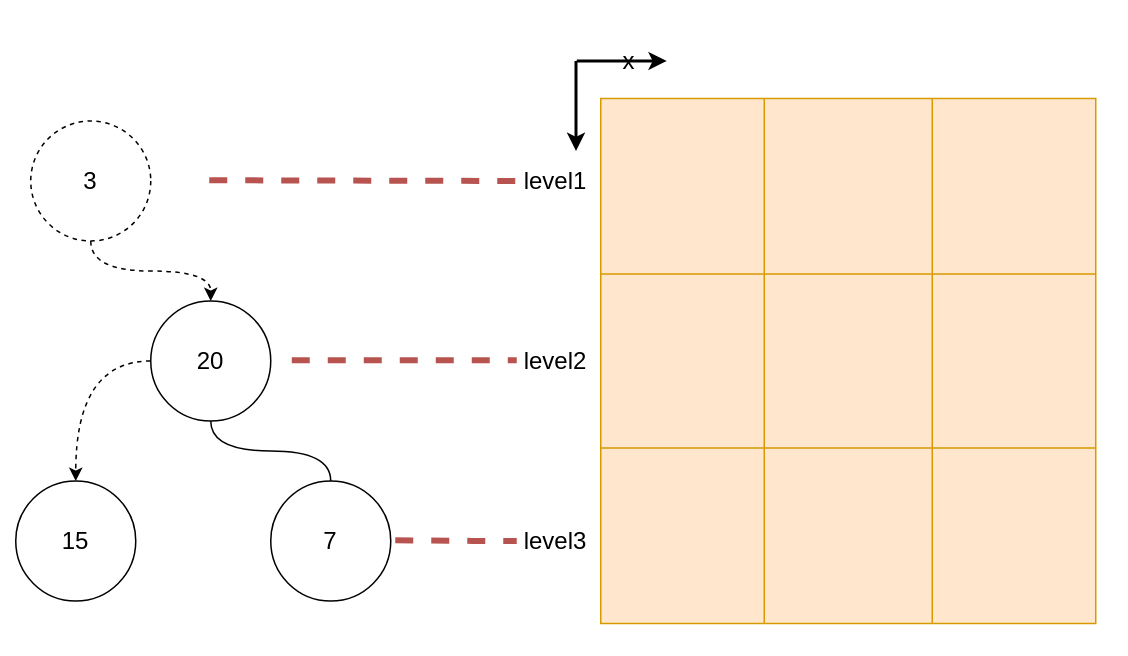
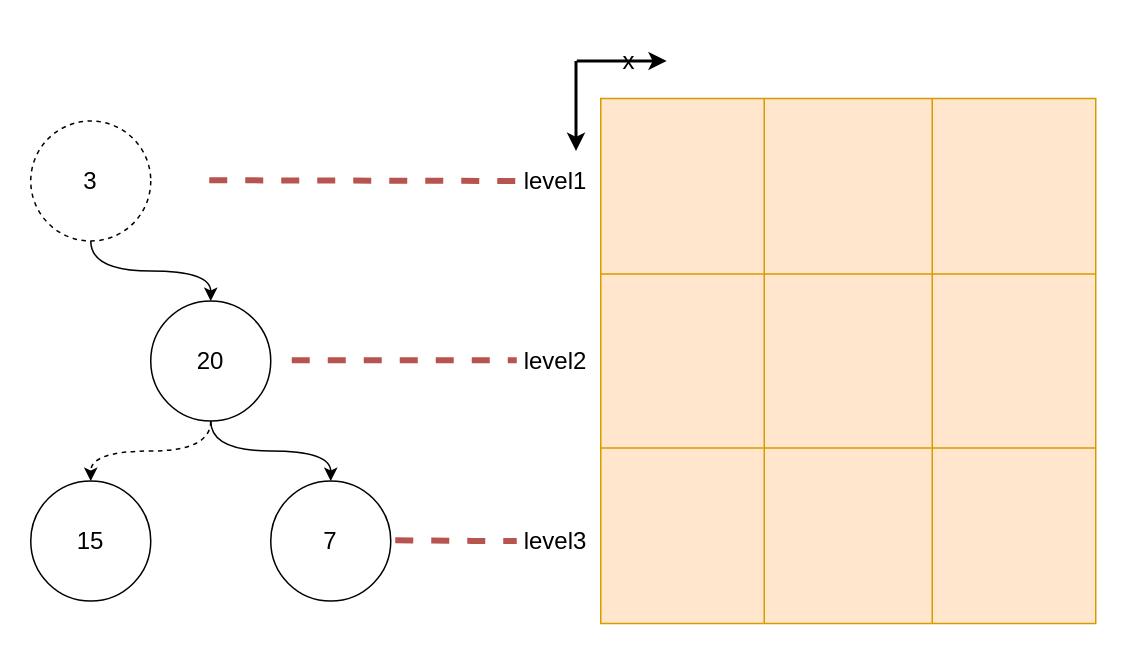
edge "3" -> "20": style dashed -> solid
edge "20" -- "7": arrowhead none -> classic
node "15": moved (76, 541) -> (91, 541)
